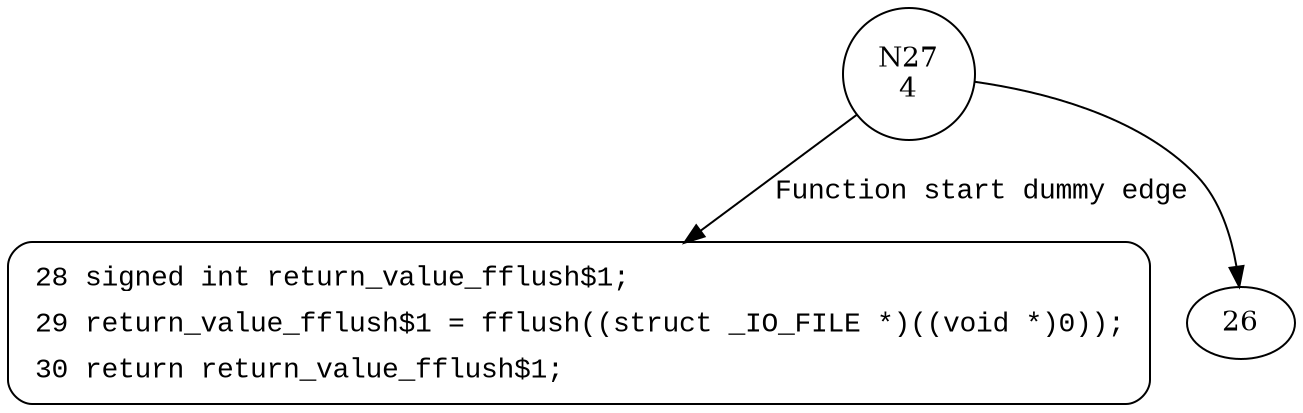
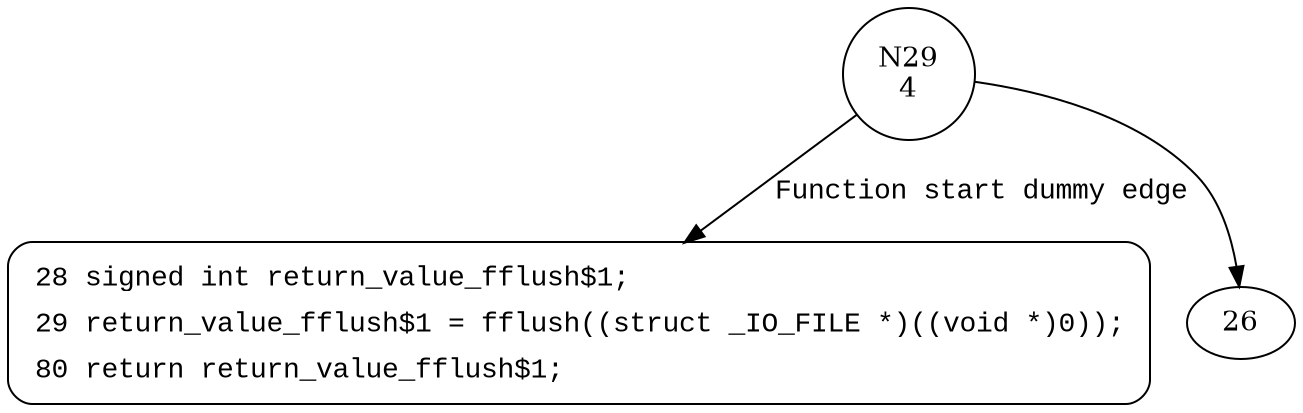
node "N27 4": label "N27 4" -> "N29 4"
node "28": text "30" -> "80"
